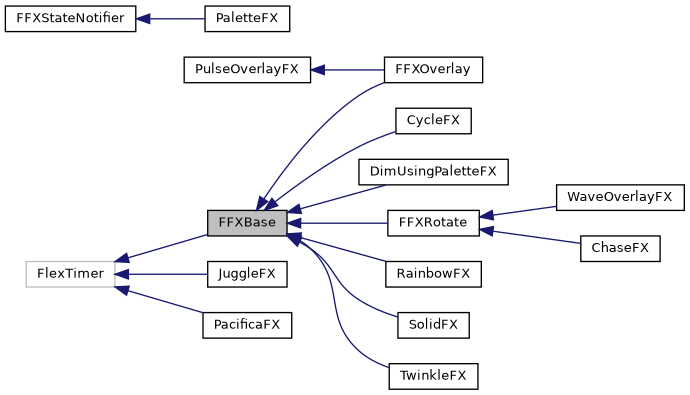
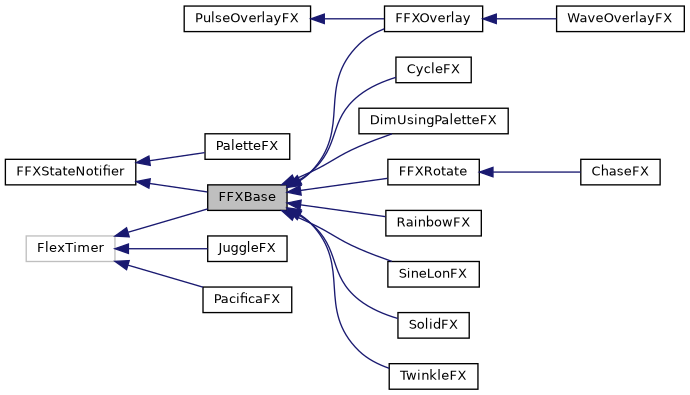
edge "FFXBase" -> "FFXStateNotifier": added
edge "WaveOverlayFX" -> "FFXRotate": now "WaveOverlayFX" -> "FFXOverlay"
node "SineLonFX": added
